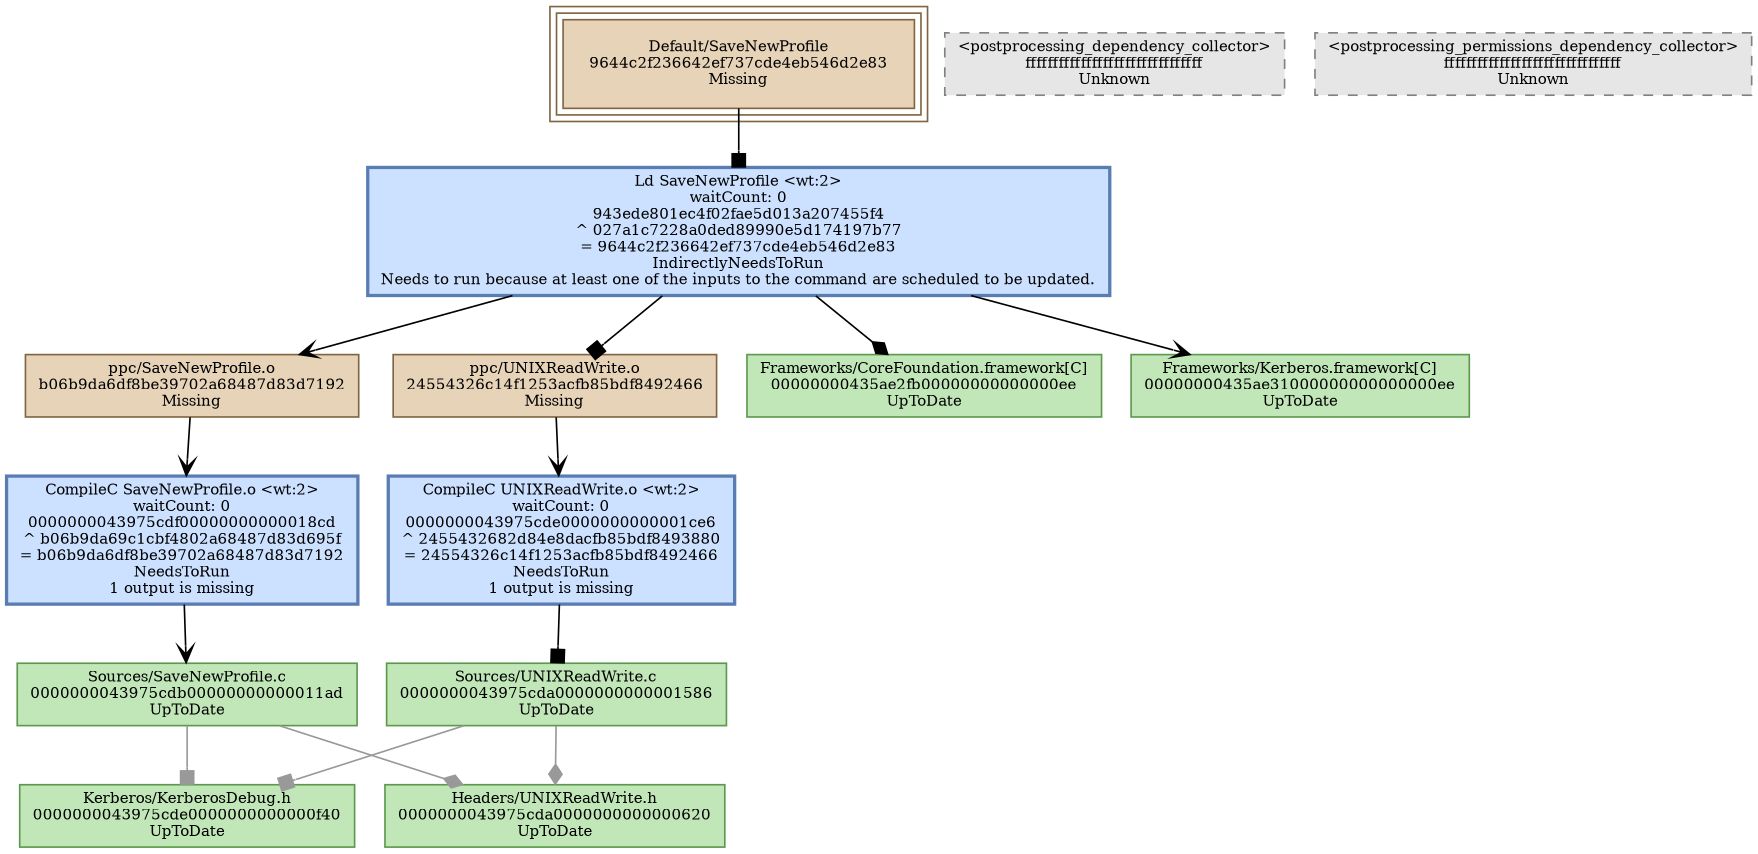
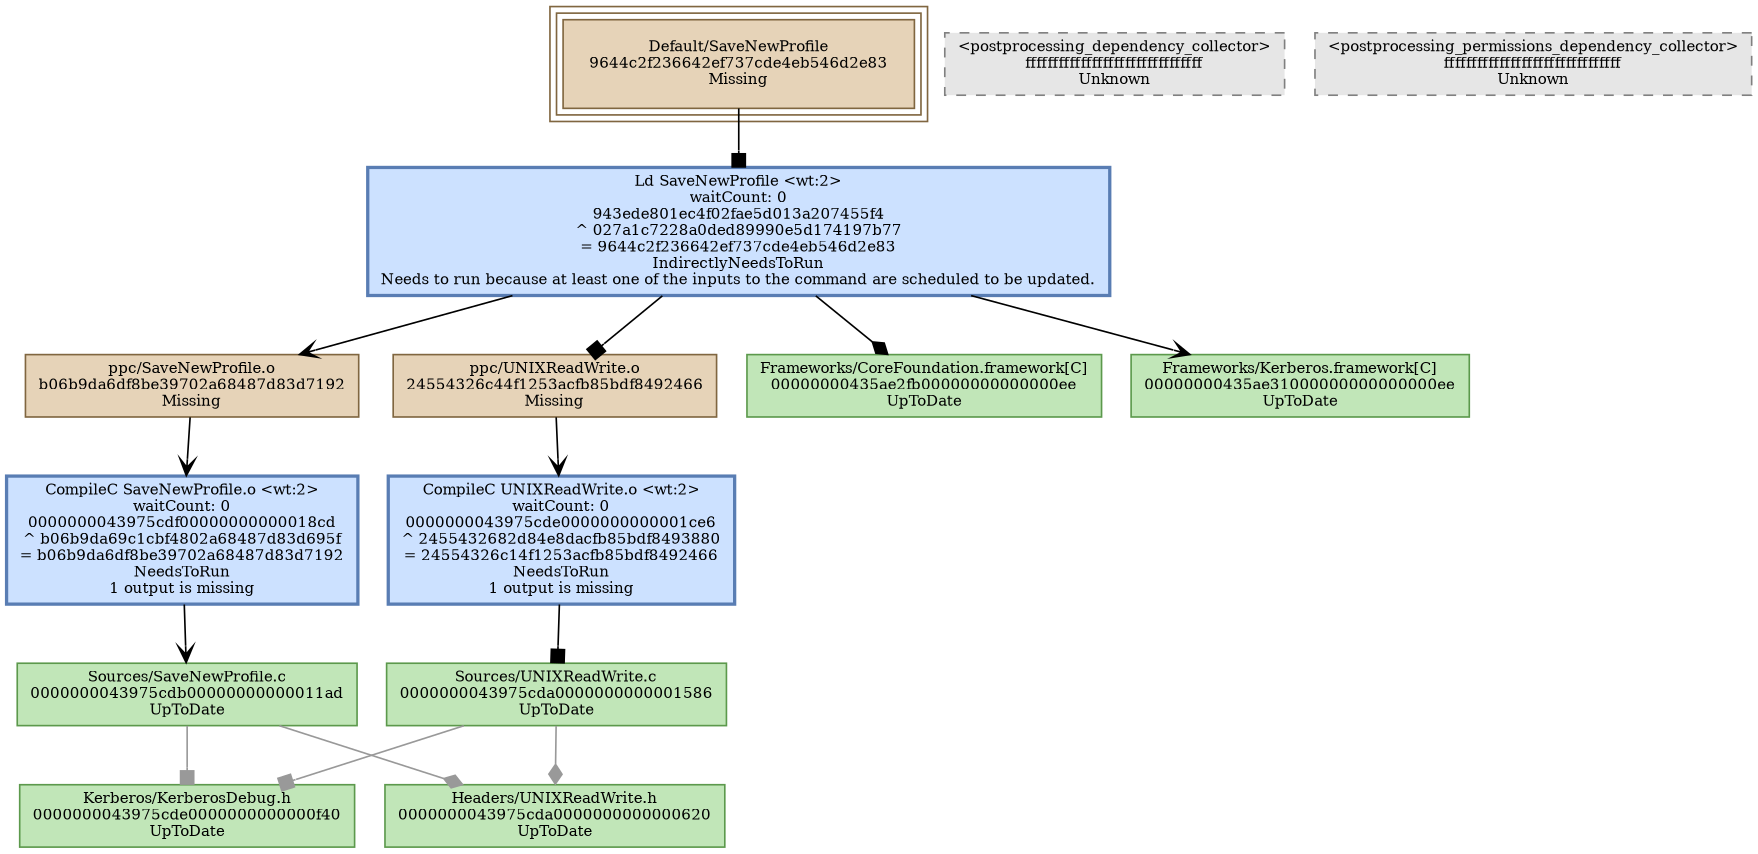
node "ppc/UNIXReadWrite.o 24554326c14f1253acfb85bdf8492466 Missing": label "ppc/UNIXReadWrite.o 24554326c14f1253acfb85bdf8492466 Missing" -> "ppc/UNIXReadWrite.o 24554326c44f1253acfb85bdf8492466 Missing"
